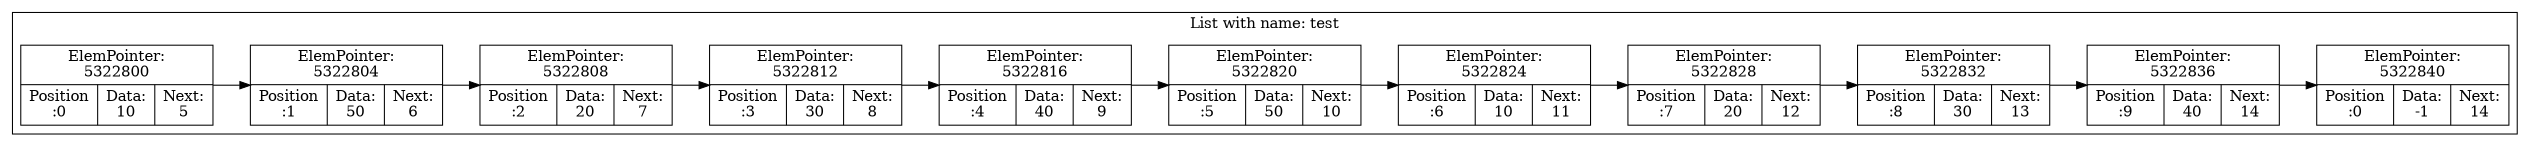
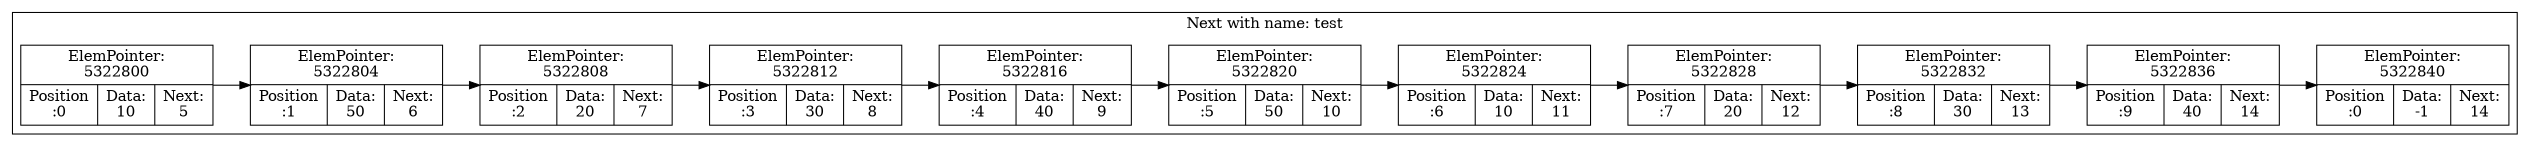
cluster "List with name: test": label "List with name: test" -> "Next with name: test"
